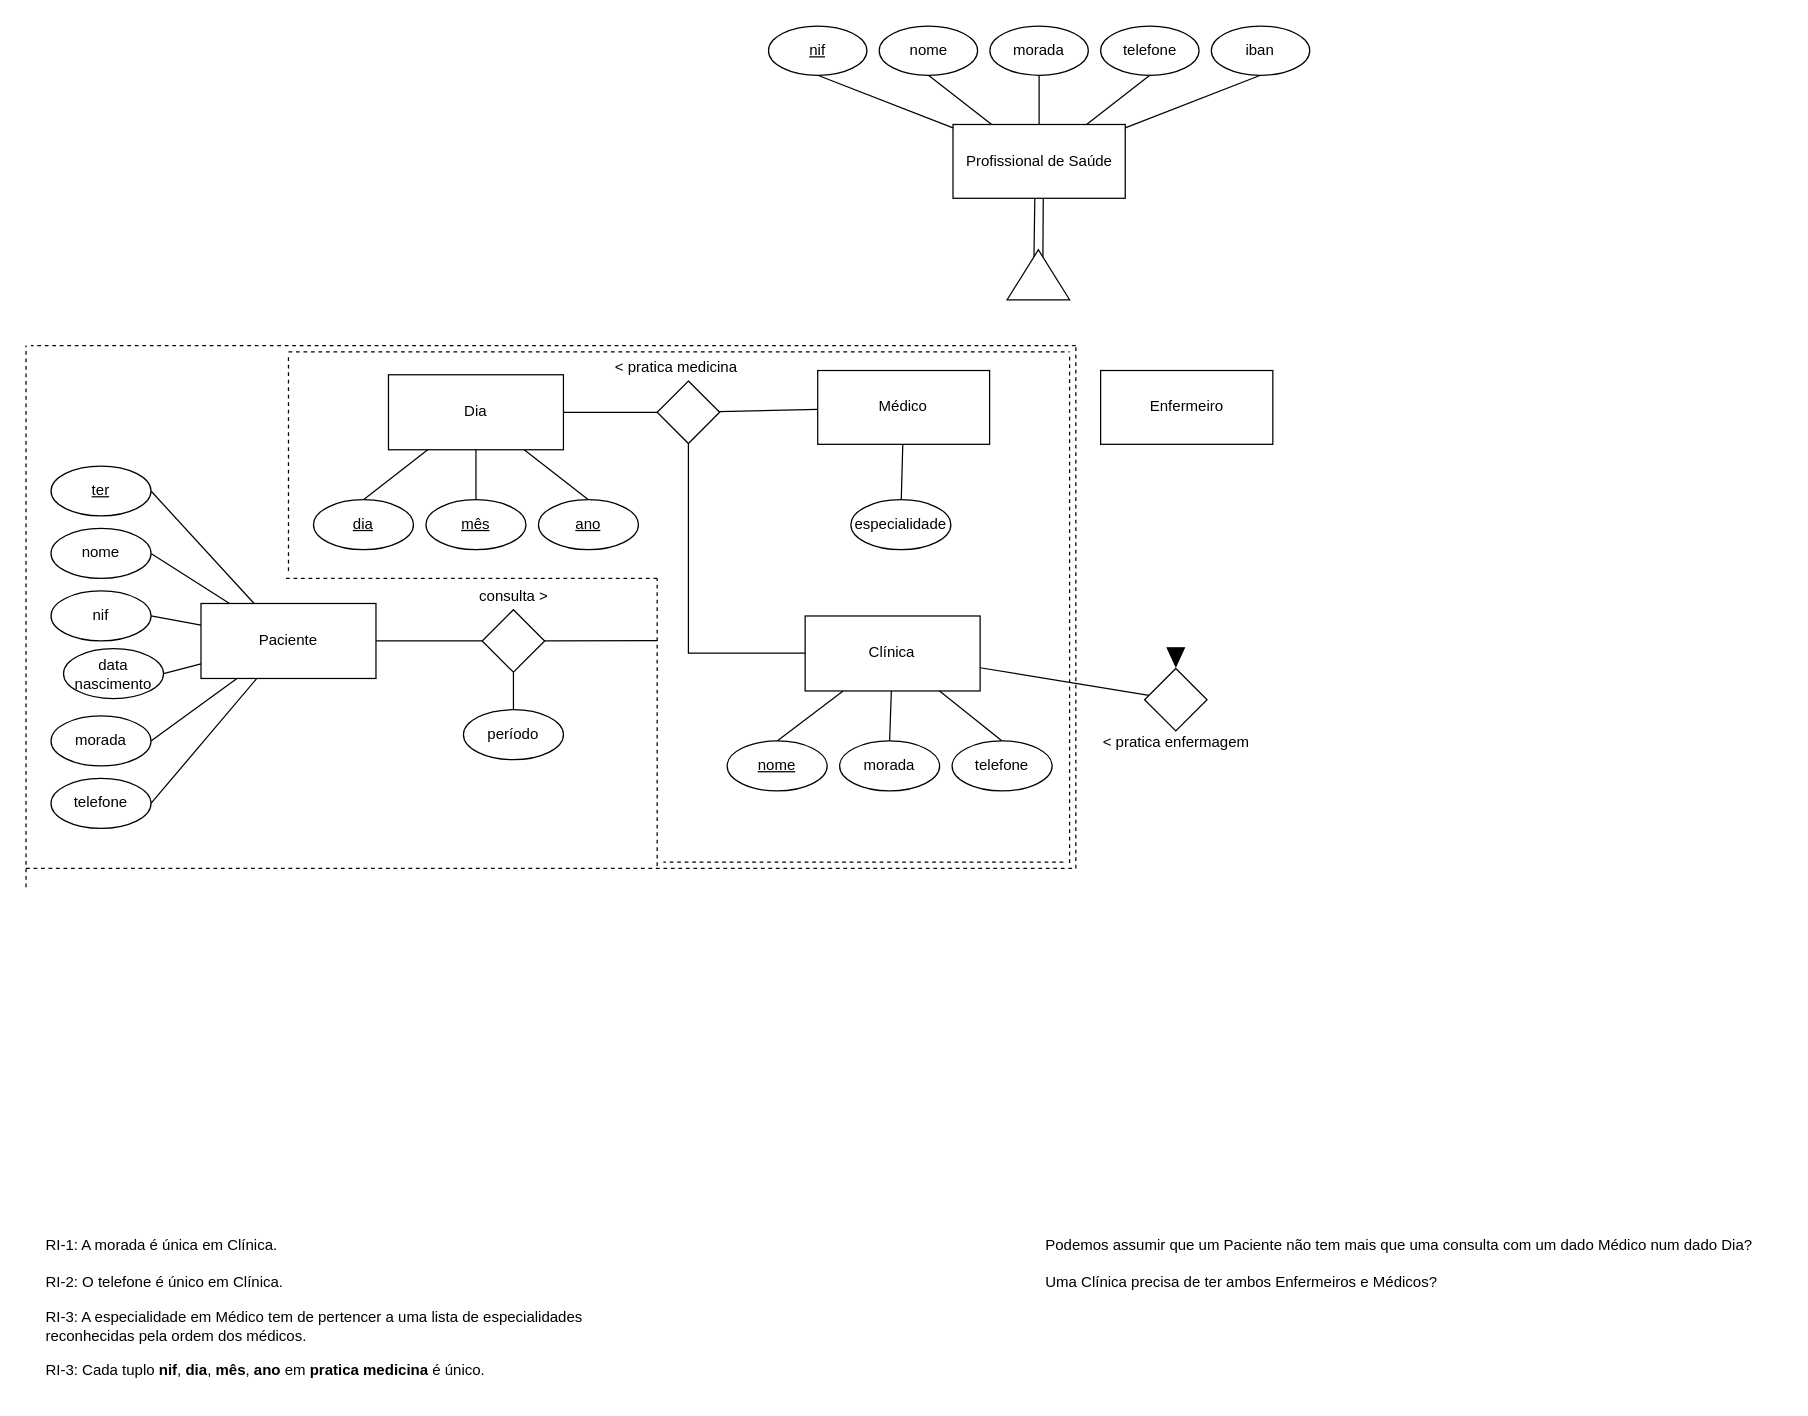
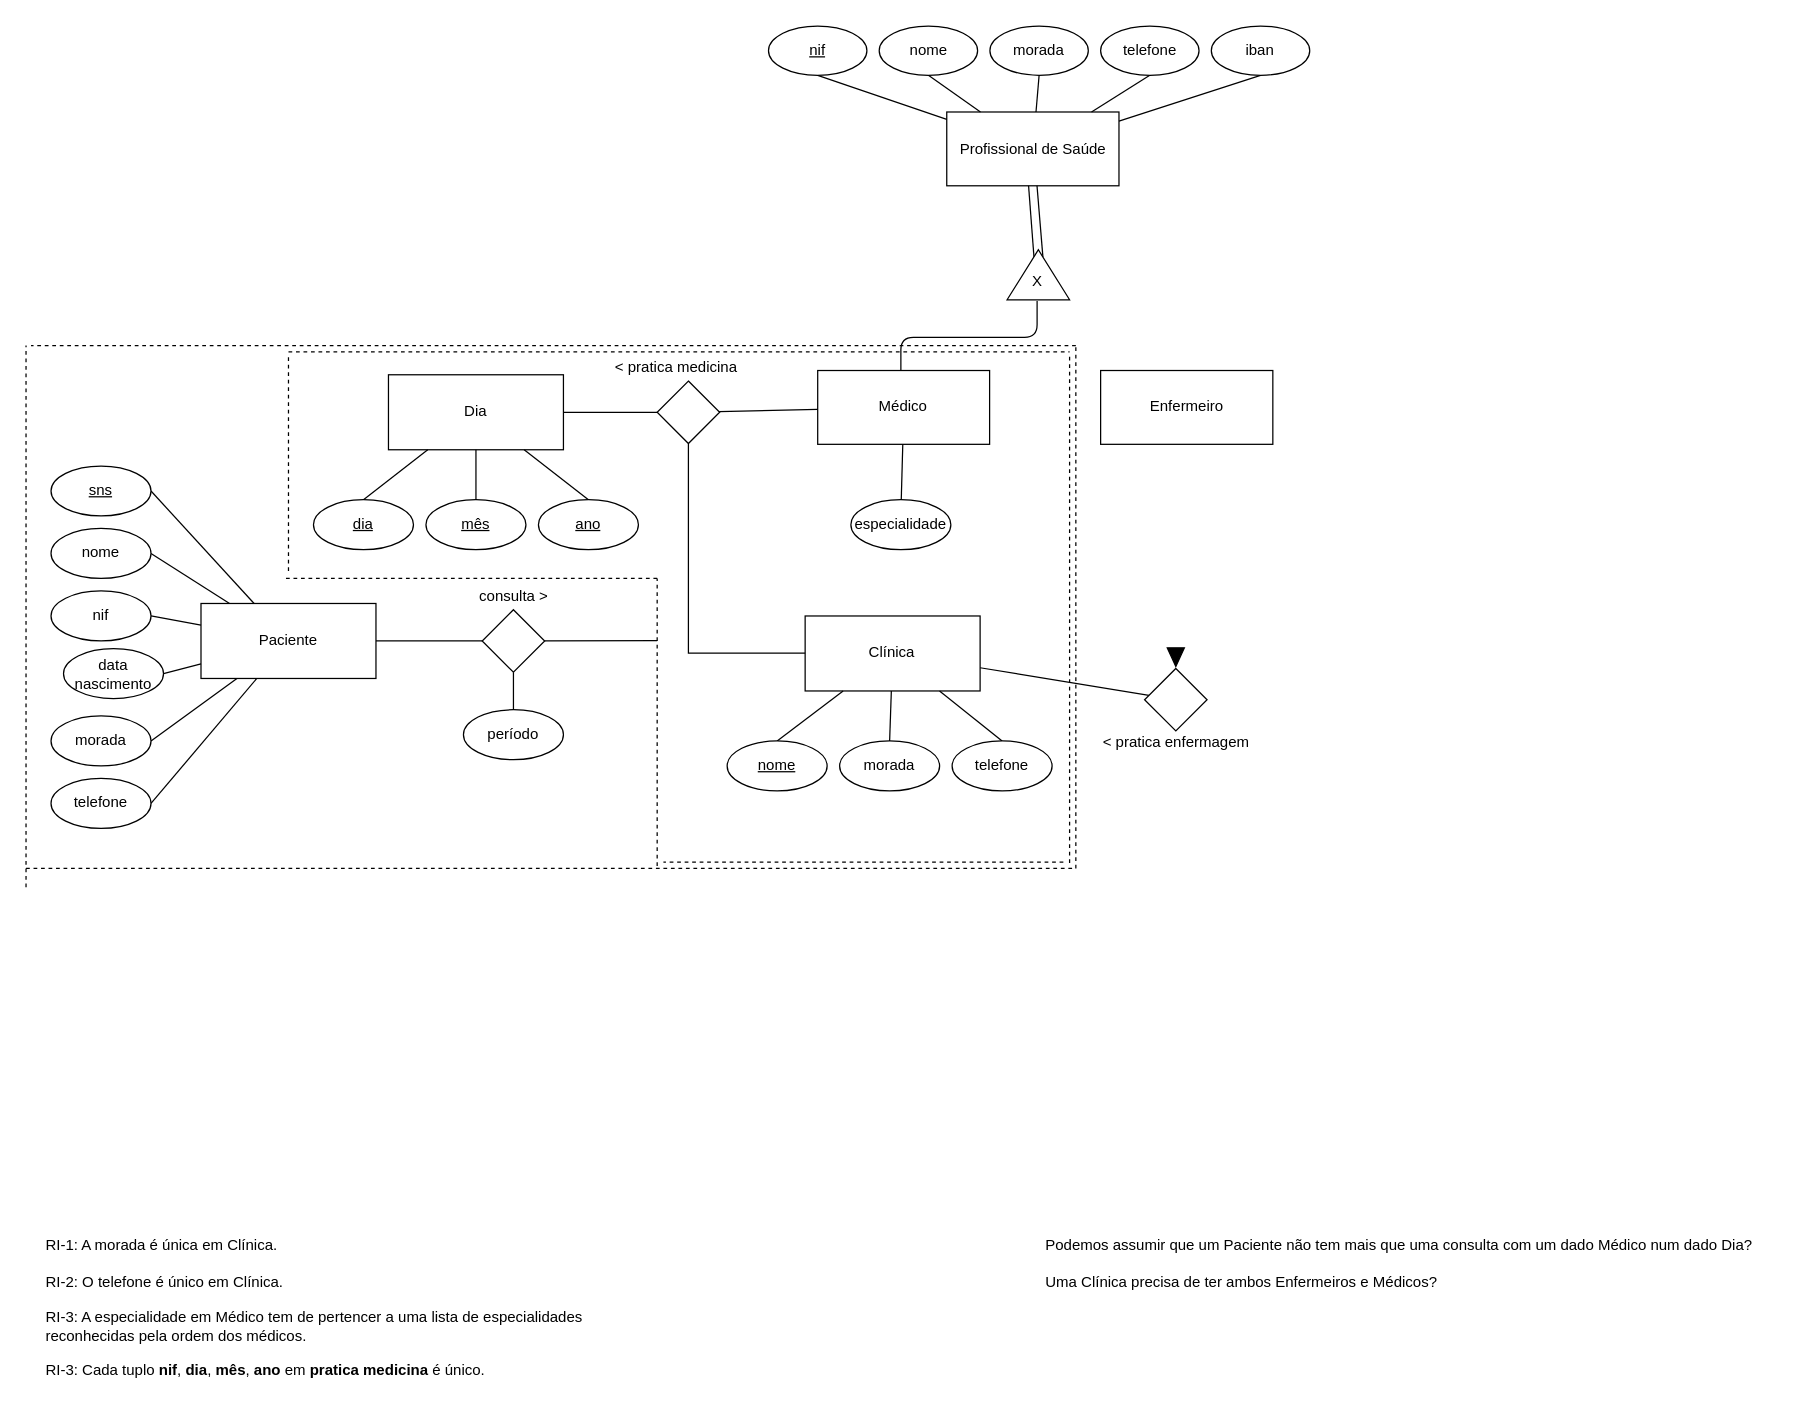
node "Profissional de Saúde": moved (1039, 161) -> (1033, 149)
node "X": added
edge "X" -- "Médico": added
node "ter": label "ter" -> "sns"
